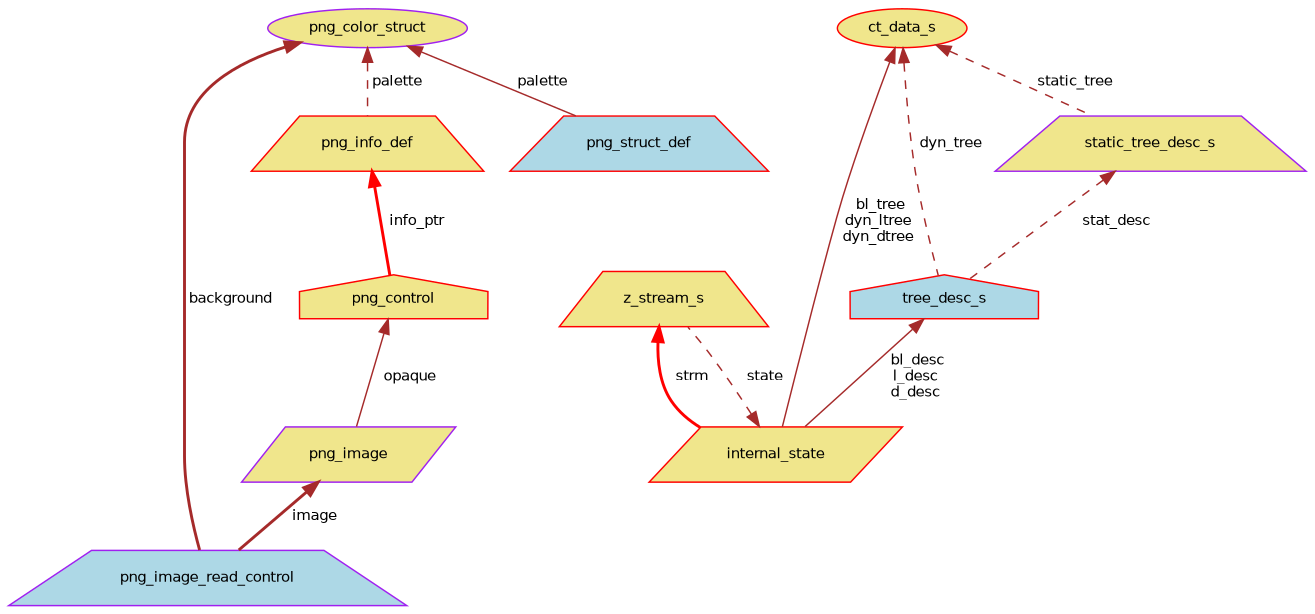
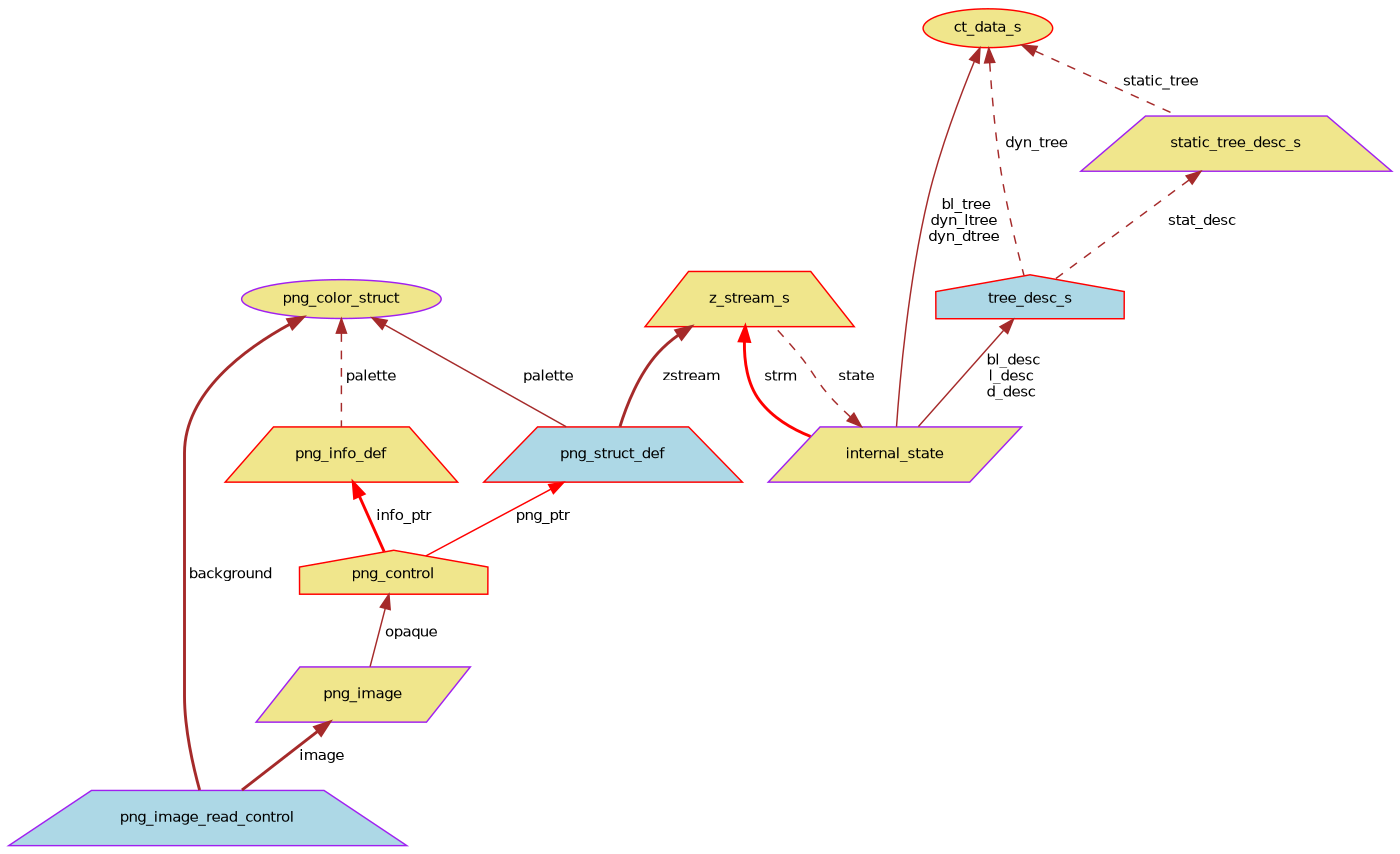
edge "png_struct_def" -> "z_stream_s": added, label "zstream"
node "internal_state": color red -> purple
edge "png_control" -> "png_struct_def": added, label "png_ptr"
